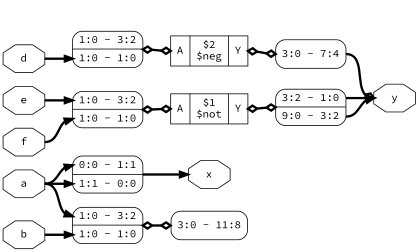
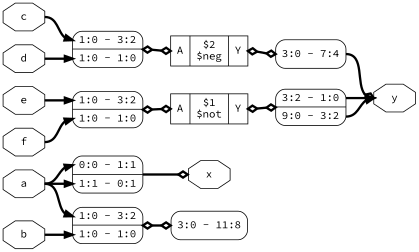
node "c": added
edge "0:0 - 1:1" -> "x": arrowhead normal -> odiamond
node "0:0 - 1:1": text "1:1 - 0:0" -> "1:1 - 0:1"
